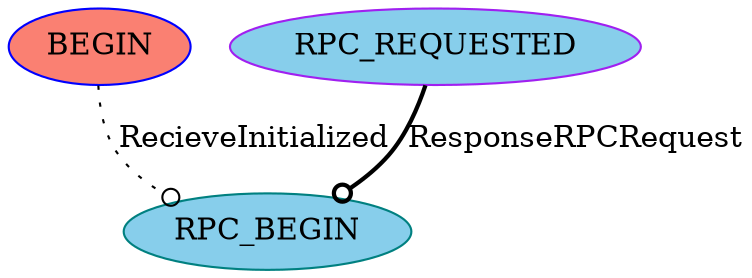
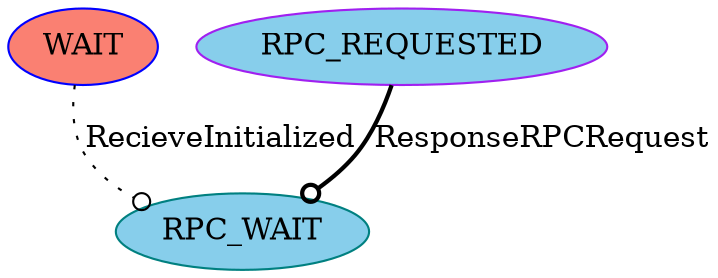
node "BEGIN": label "BEGIN" -> "WAIT"
node "RPC_BEGIN": label "RPC_BEGIN" -> "RPC_WAIT"
